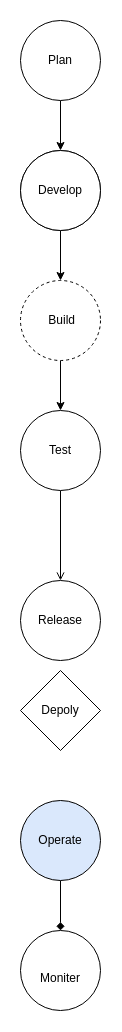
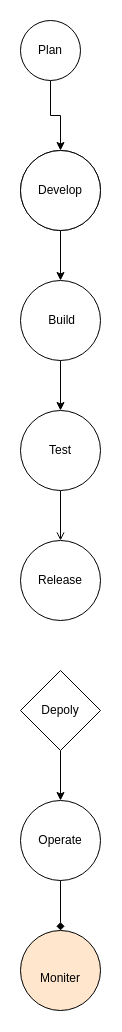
node "Plan": size 80x80 -> 60x60
node "Build": style dashed -> solid
node "Release": moved (61, 621) -> (61, 581)
edge "Depoly" -> "Operate": added
node "Operate": fillcolor #dae8fc -> #ffffff
node "Moniter": fillcolor #ffffff -> #ffe6cc
